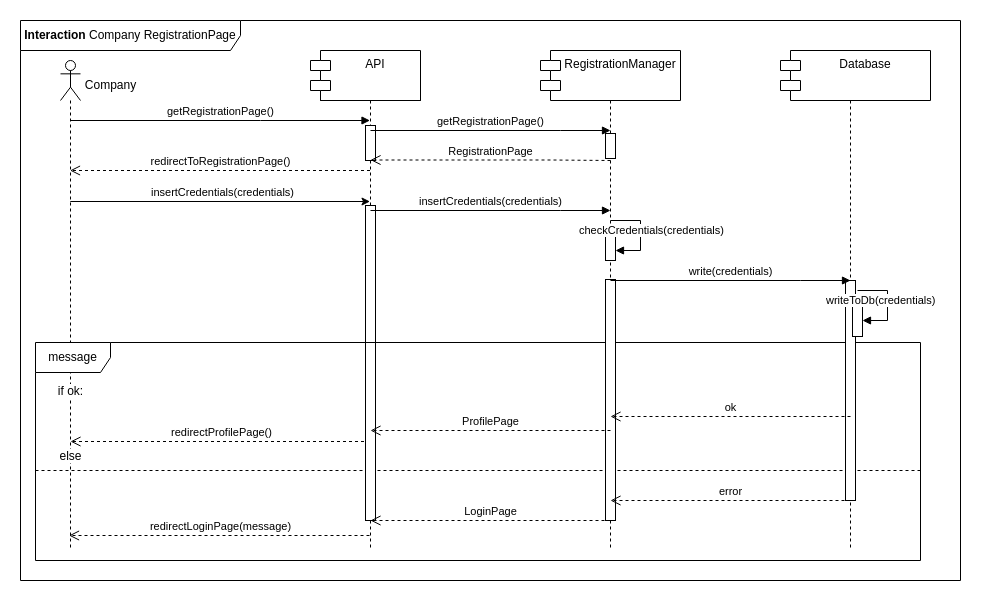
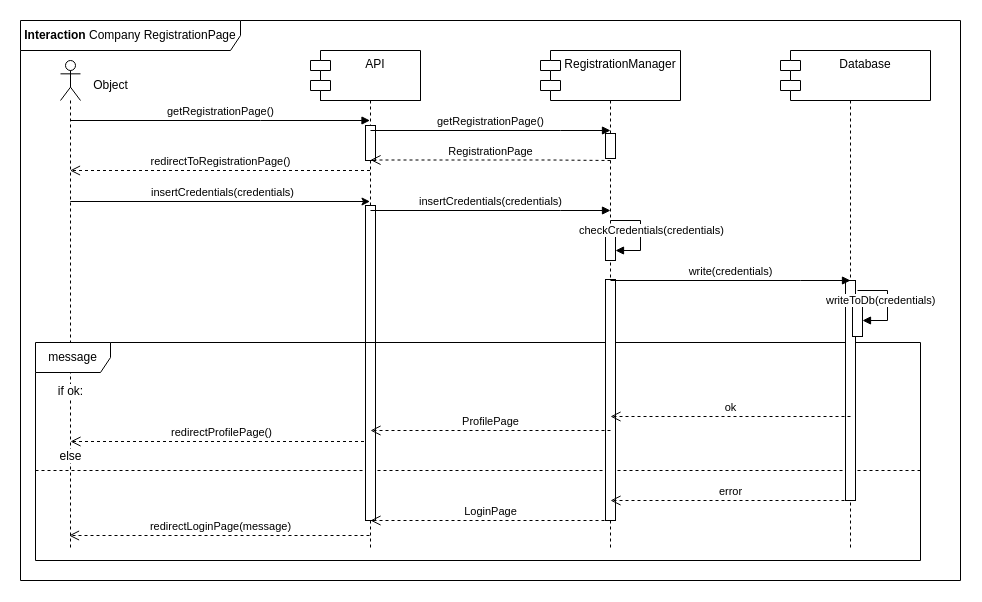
node "Company": label "Company" -> "Object"
